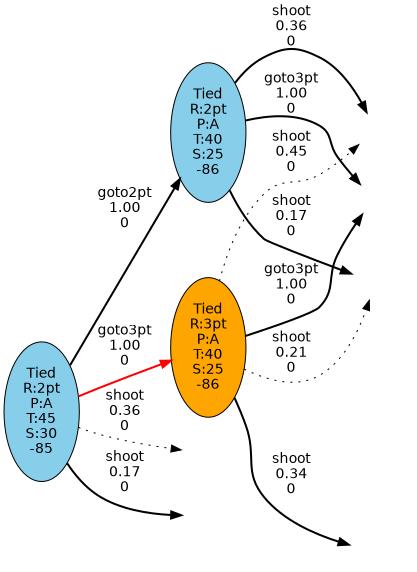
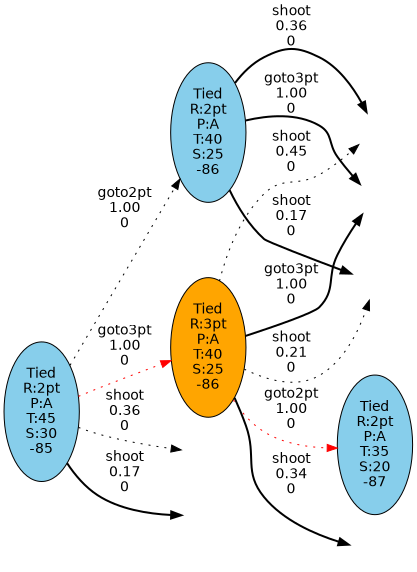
edge "Tied R:2pt P:A T:45 S:30 -85" -> "Tied R:2pt P:A T:40 S:25 -86": style bold -> dotted
edge "Tied R:2pt P:A T:45 S:30 -85" -> "Tied R:3pt P:A T:40 S:25 -86": style bold -> dotted
node "Tied R:2pt P:A T:35 S:20 -87": added
